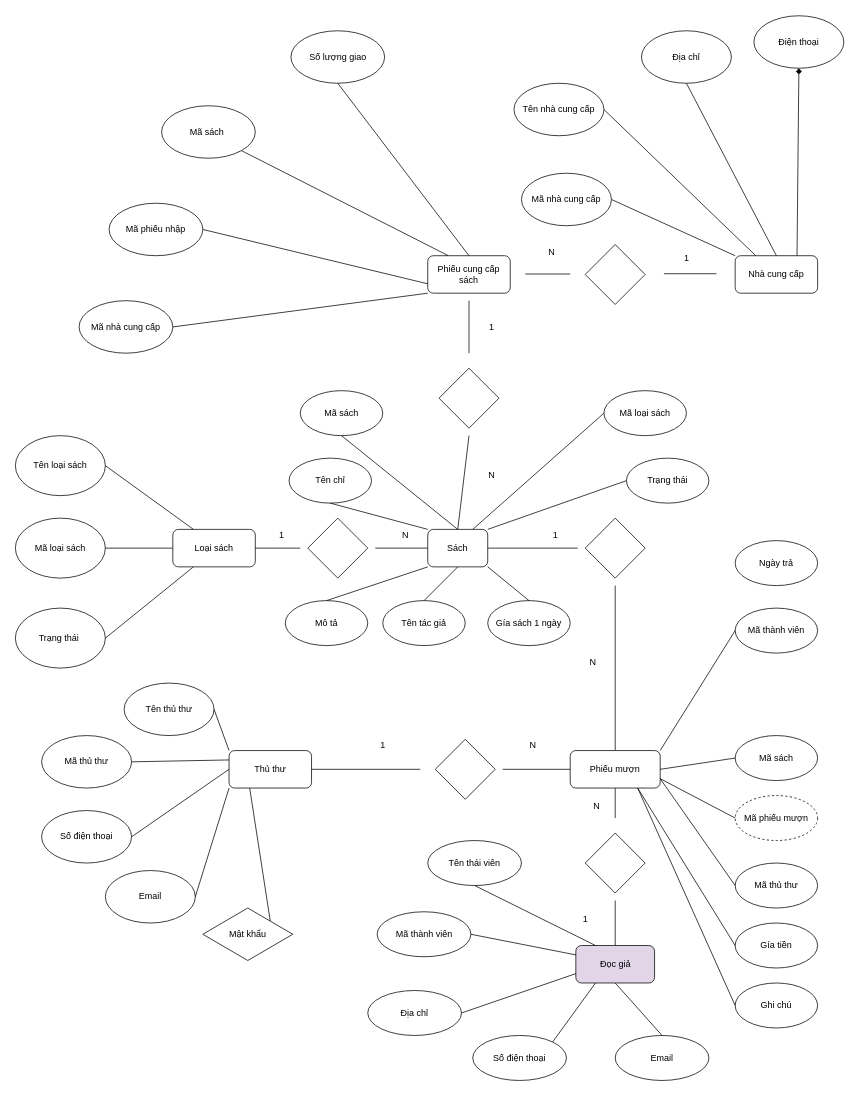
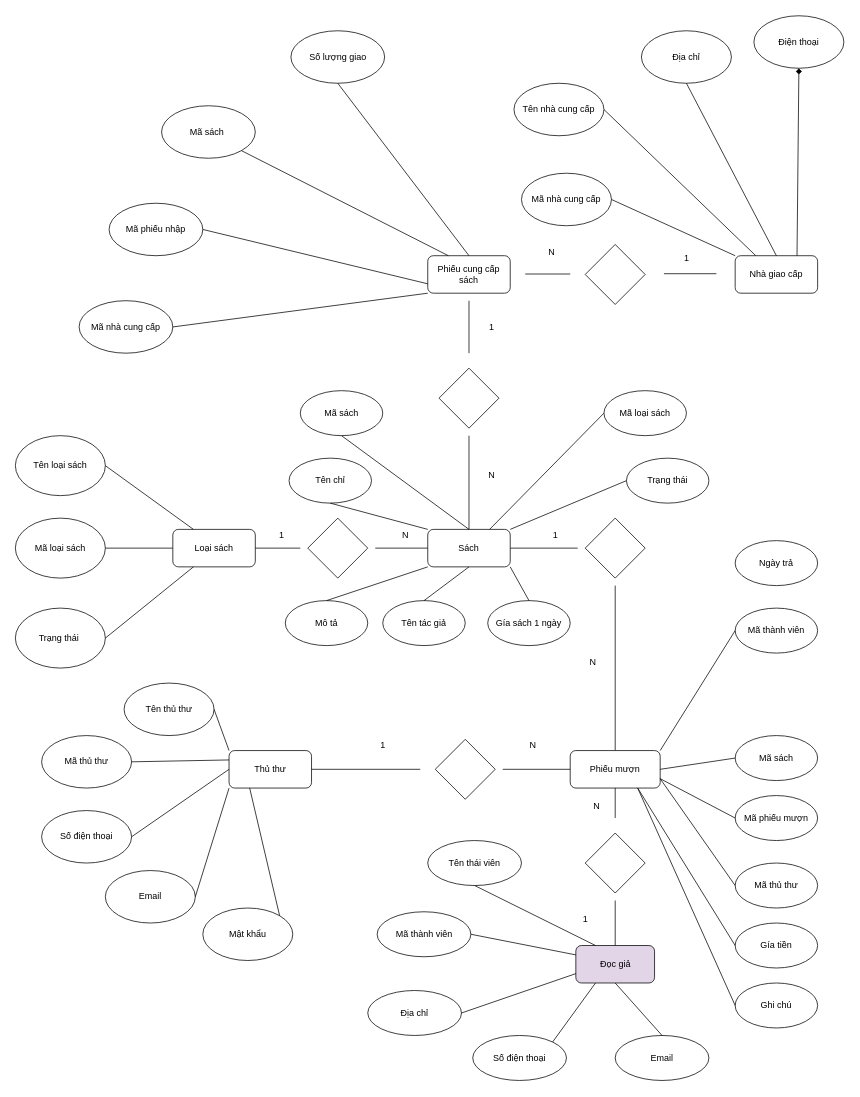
node "Nhà cung cấp": label "Nhà cung cấp" -> "Nhà giao cấp"
node "Sách": size 60x38 -> 83x38
node "Mã phiếu mượn": style dashed -> solid
node "Mật khẩu": shape diamond -> ellipse
